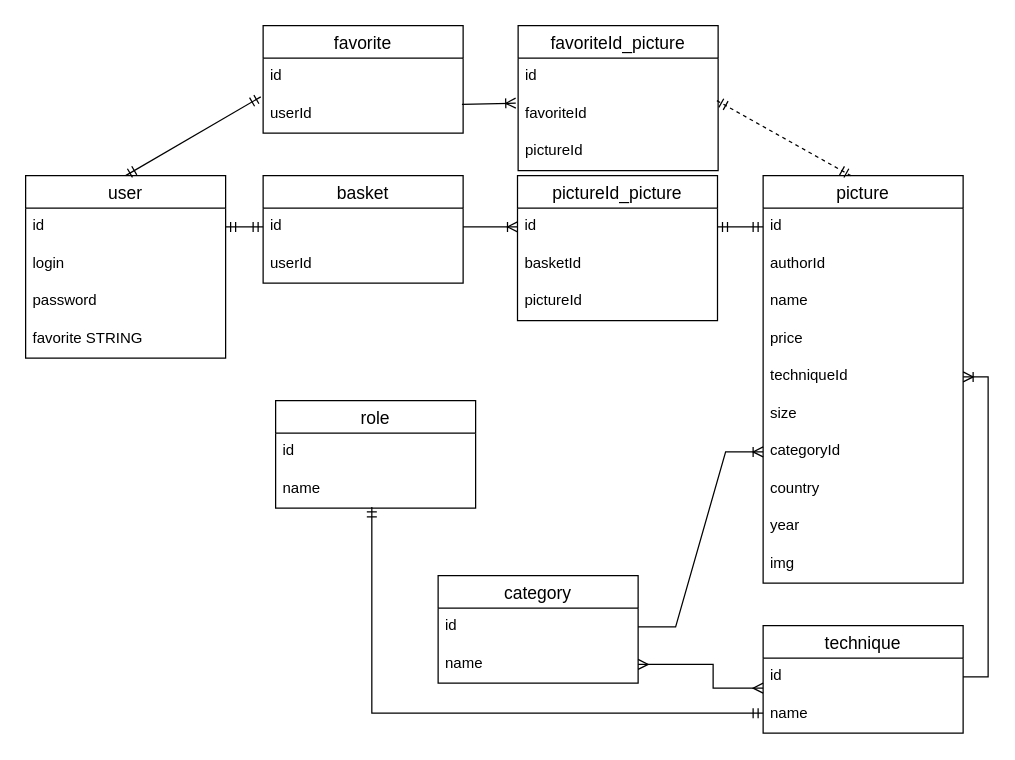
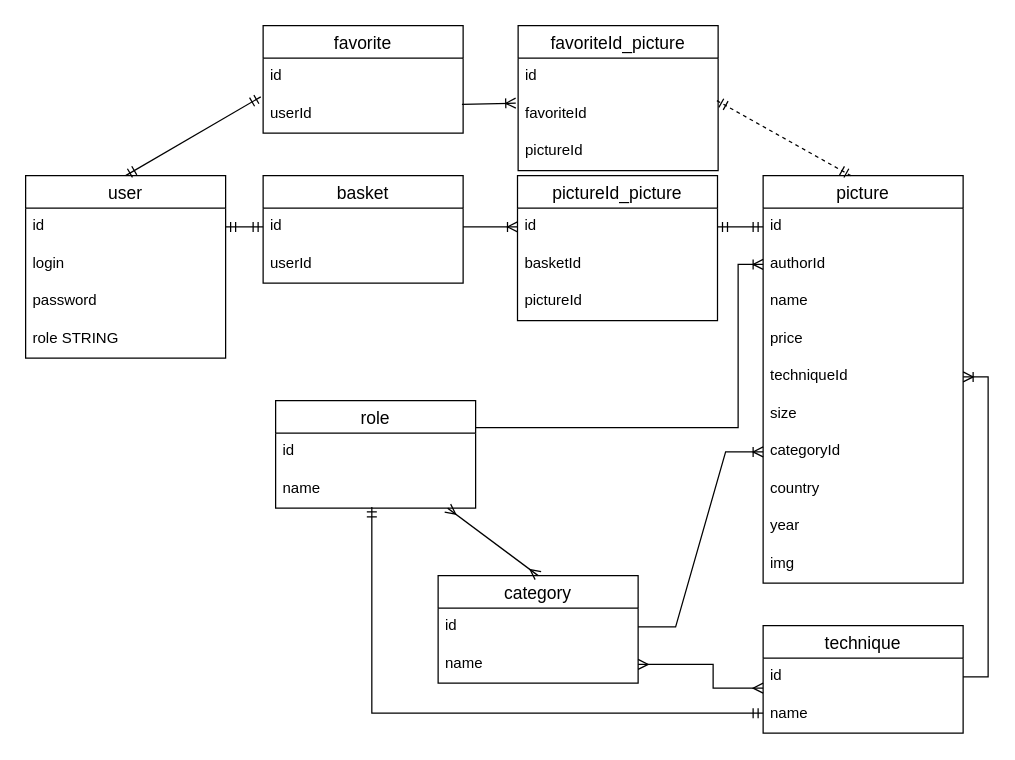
node "favorite STRING": label "favorite STRING" -> "role STRING"
edge "role" -> "authorId": added
edge "role" -- "category": added
